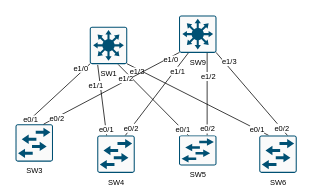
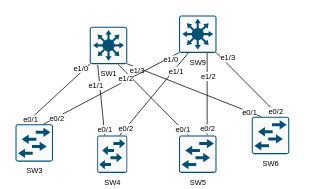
node "SW5": size 38x30 -> 38x38
node "SW4": size 38x38 -> 30x38
node "SW6": moved (278, 154) -> (270, 135)
